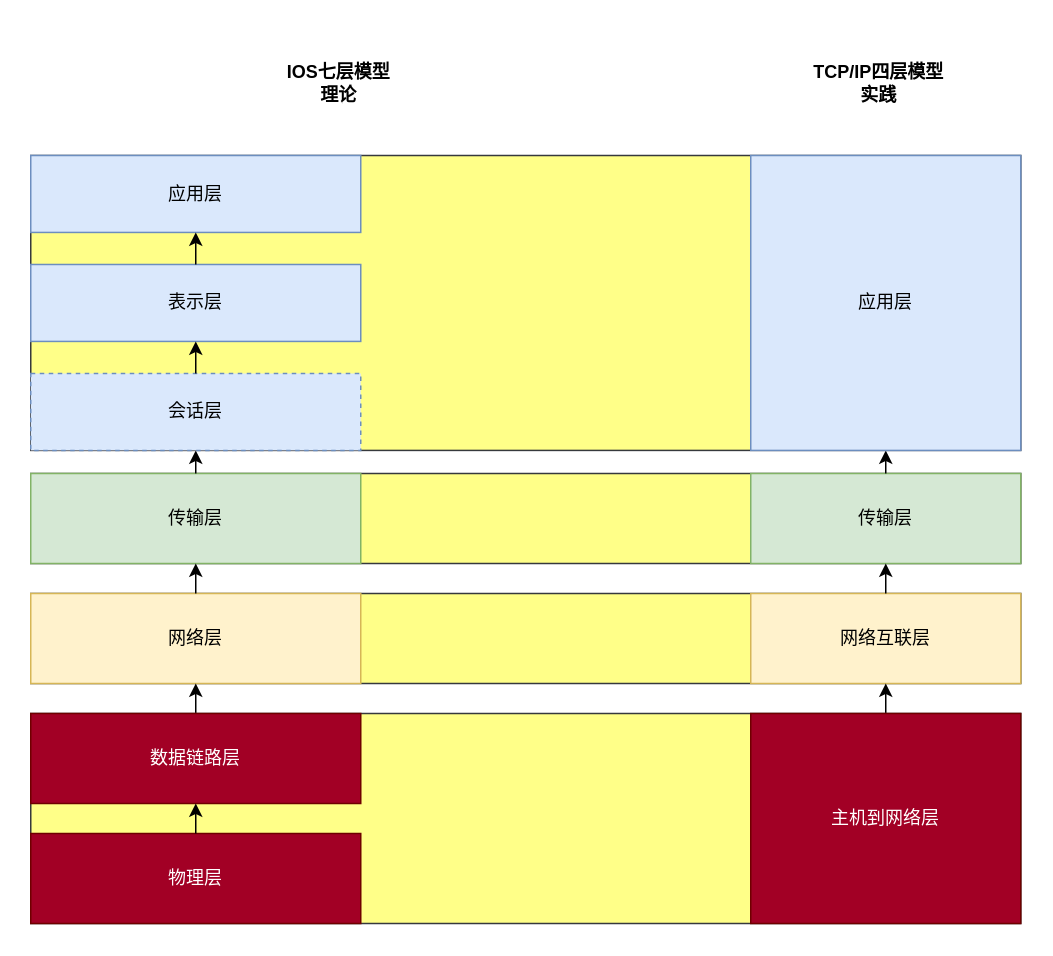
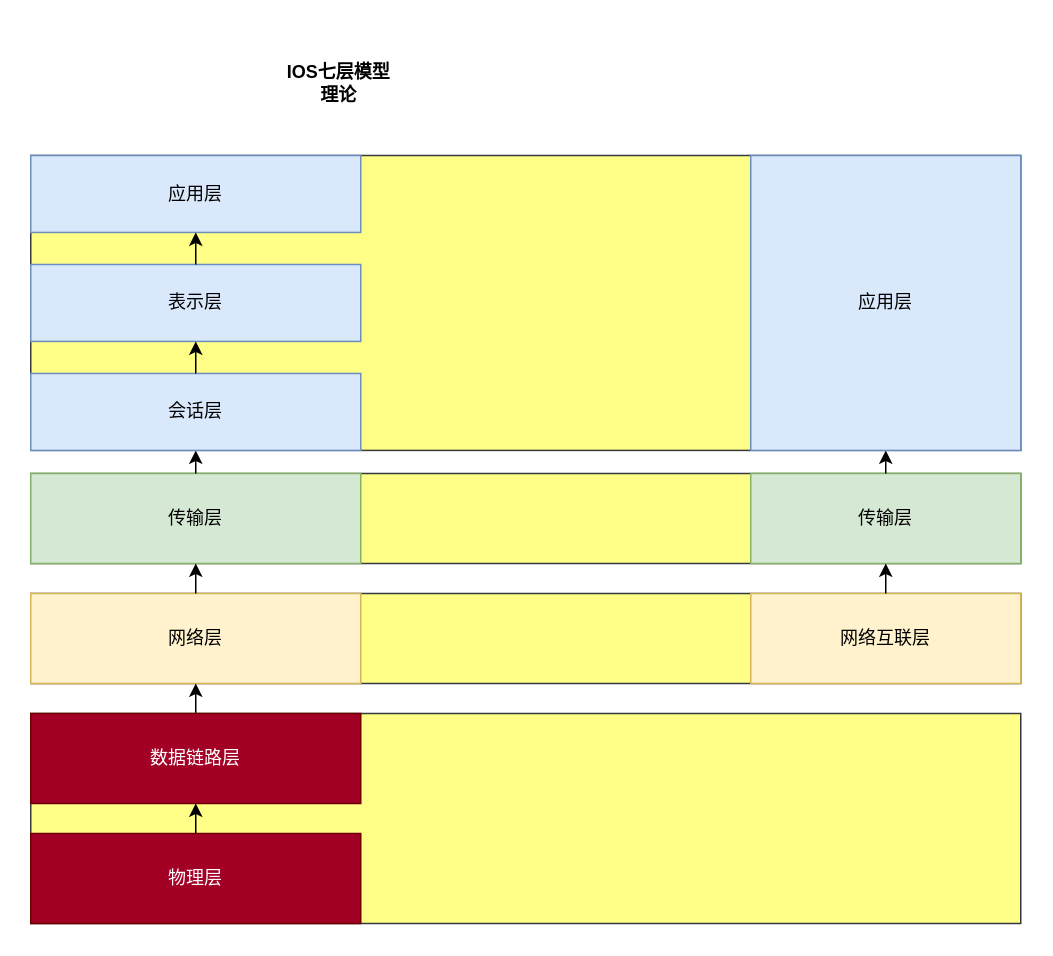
node "TCP/IP四层模型 实践": removed
node "会话层": style dashed -> solid
edge "主机到网络层" -> "网络互联层": removed
node "主机到网络层": removed
